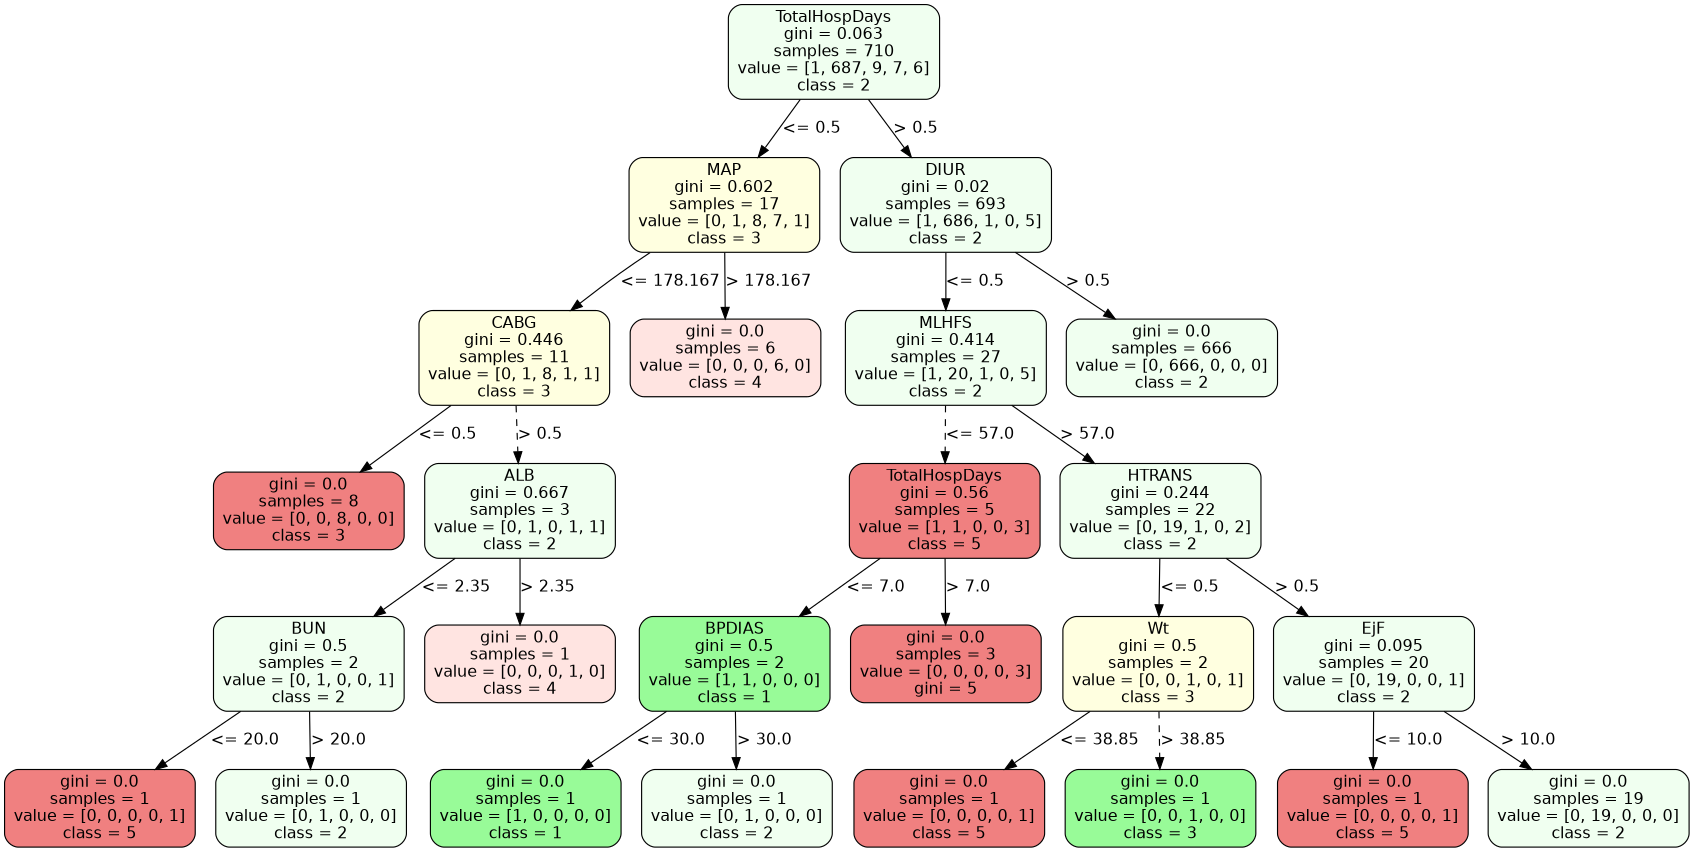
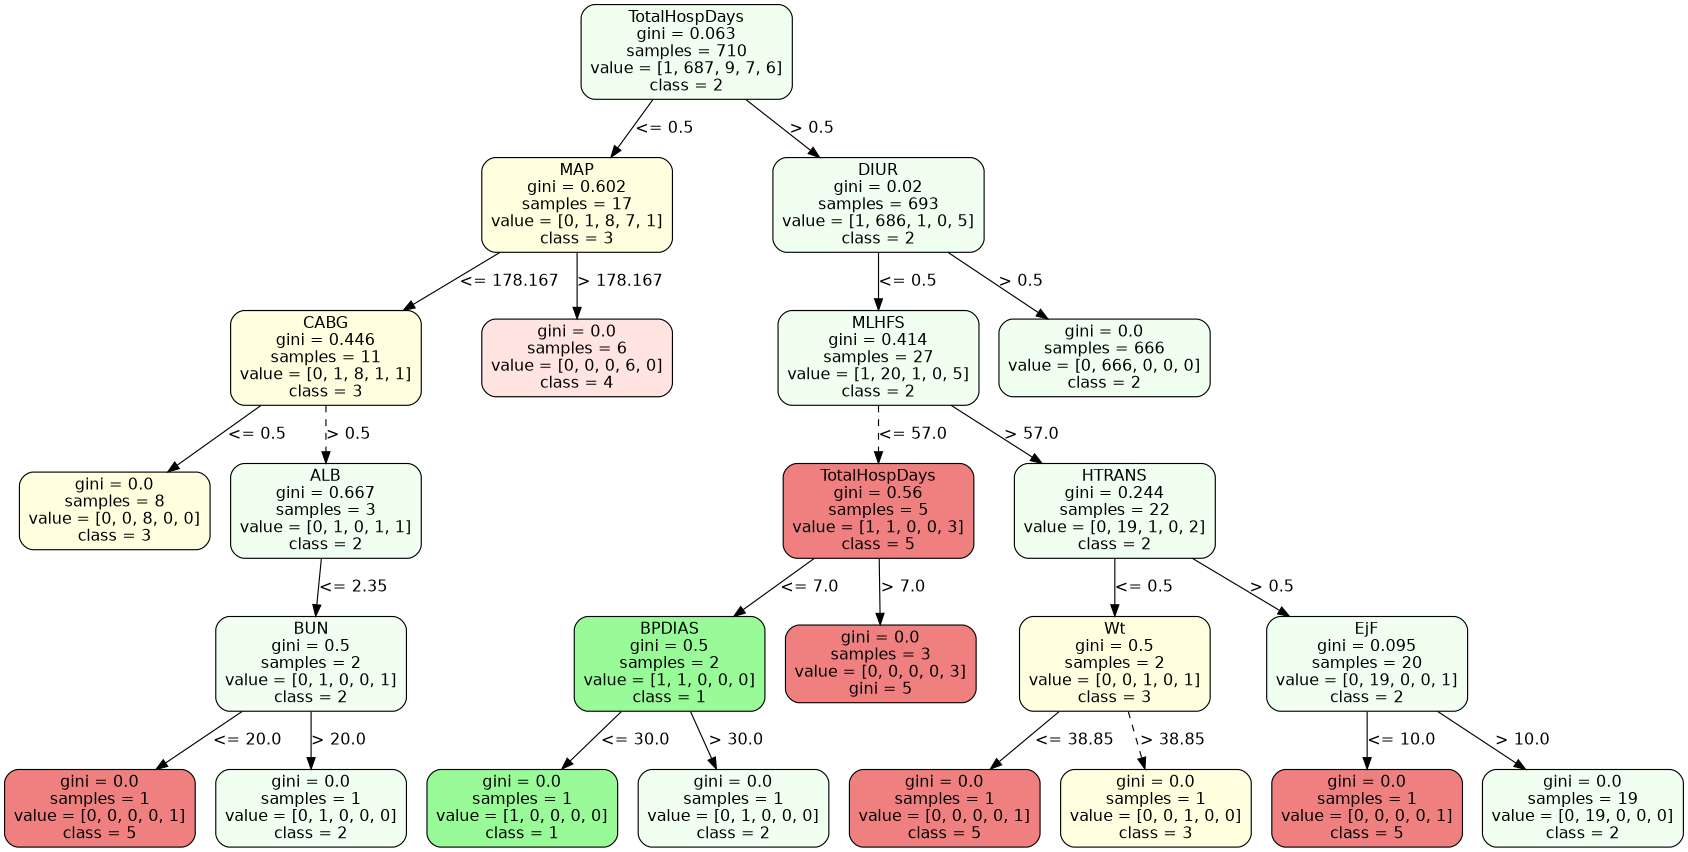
node "gini = 0.0 samples = 8 value = [0, 0, 8, 0, 0] class = 3": fillcolor lightcoral -> lightyellow
node "gini = 0.0 samples = 1 value = [0, 0, 0, 1, 0] class = 4": removed
node "gini = 0.0 samples = 1 value = [0, 0, 1, 0, 0] class = 3": fillcolor palegreen -> lightyellow
